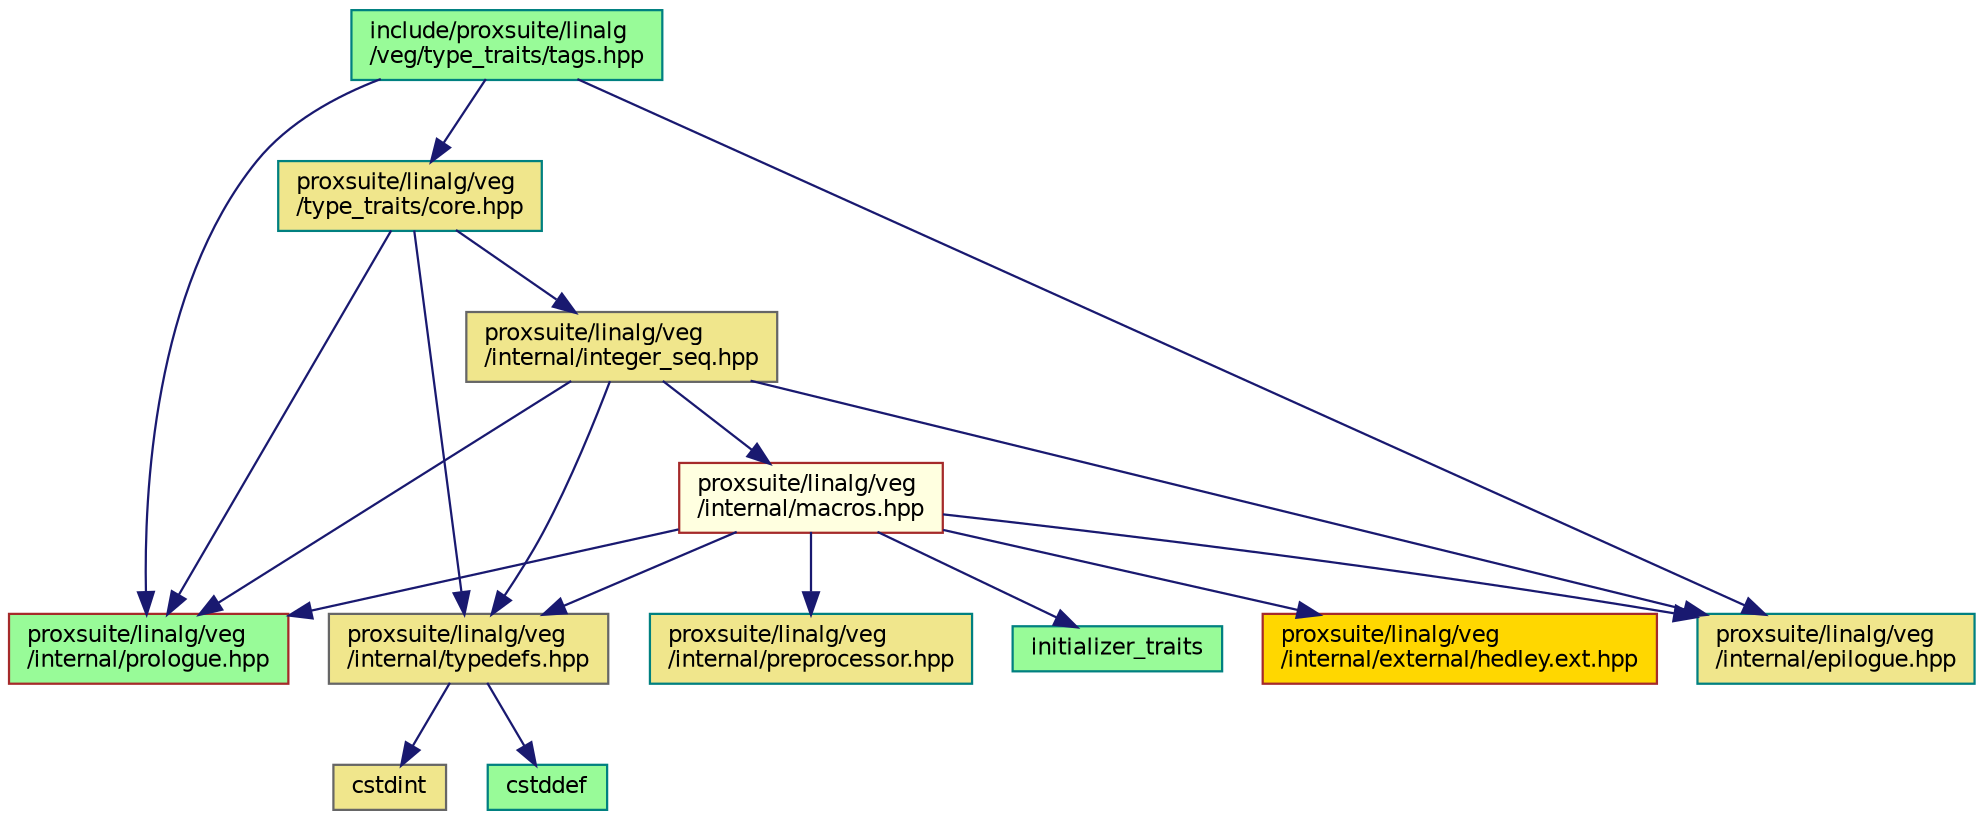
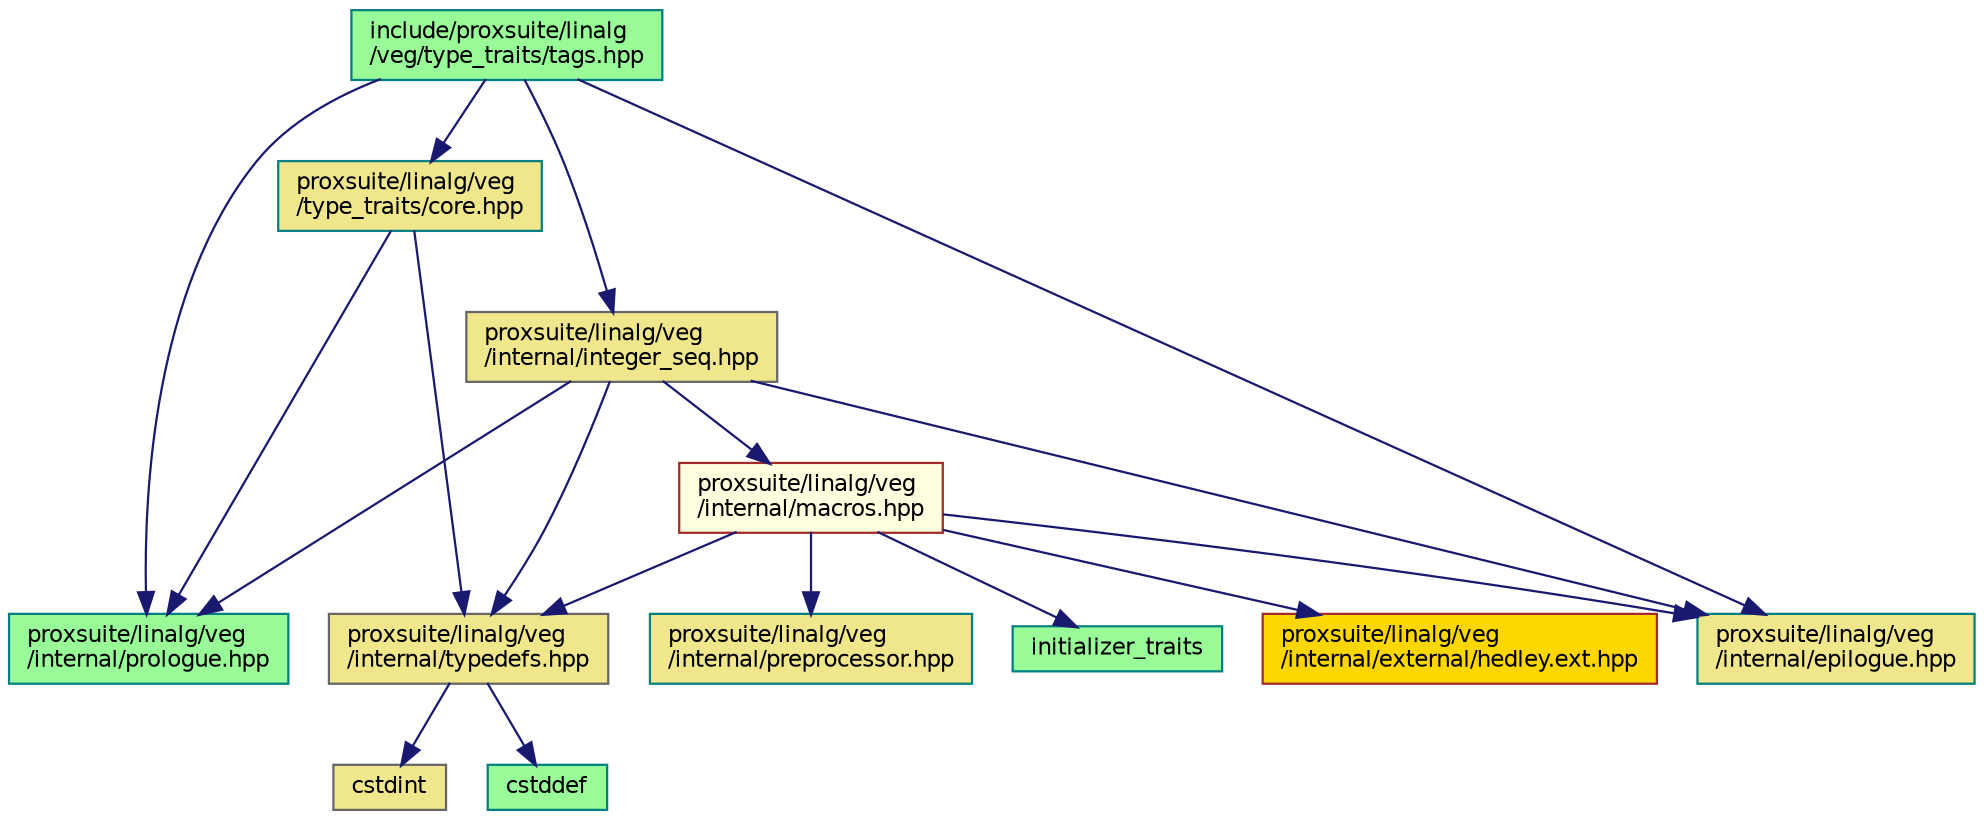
edge "proxsuite/linalg/veg /type_traits/core.hpp" -> "proxsuite/linalg/veg /internal/integer_seq.hpp": now "include/proxsuite/linalg /veg/type_traits/tags.hpp" -> "proxsuite/linalg/veg /internal/integer_seq.hpp"
edge "proxsuite/linalg/veg /internal/macros.hpp" -> "proxsuite/linalg/veg /internal/prologue.hpp": removed
node "proxsuite/linalg/veg /internal/prologue.hpp": color brown -> teal
